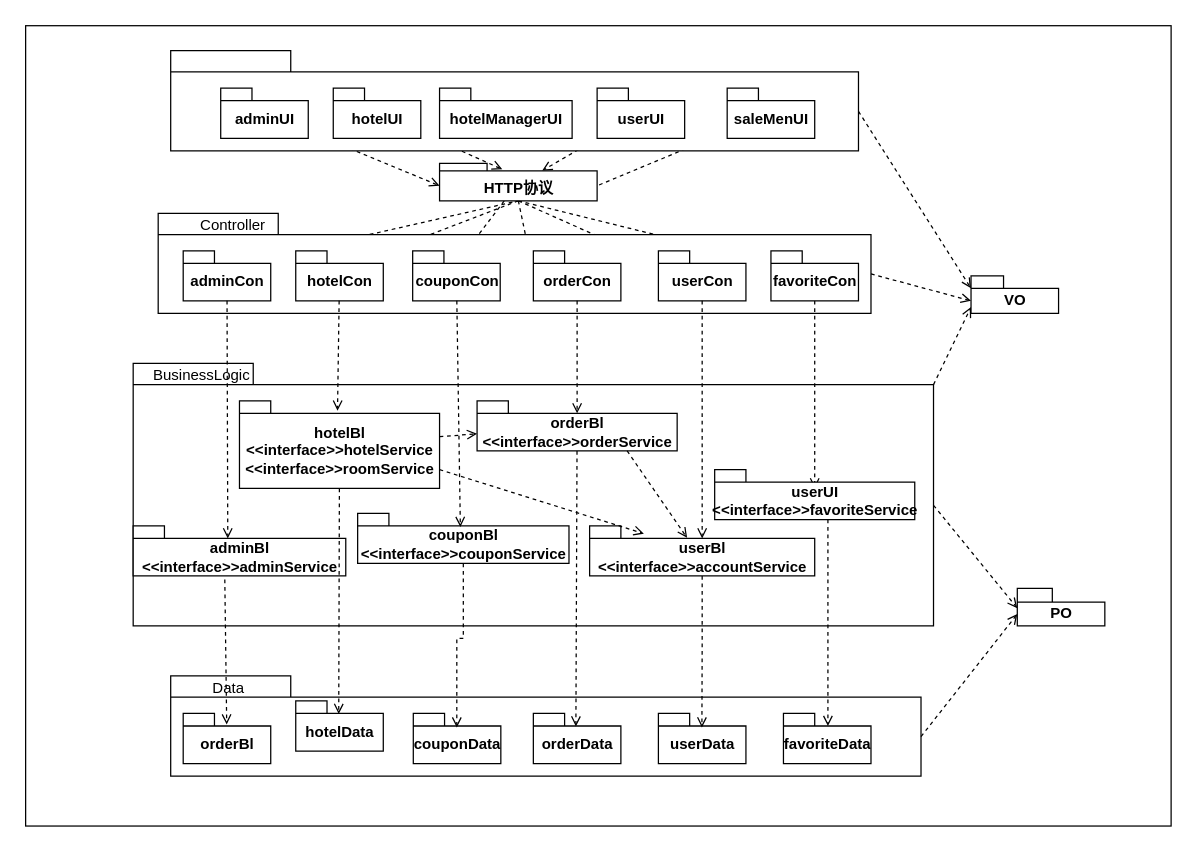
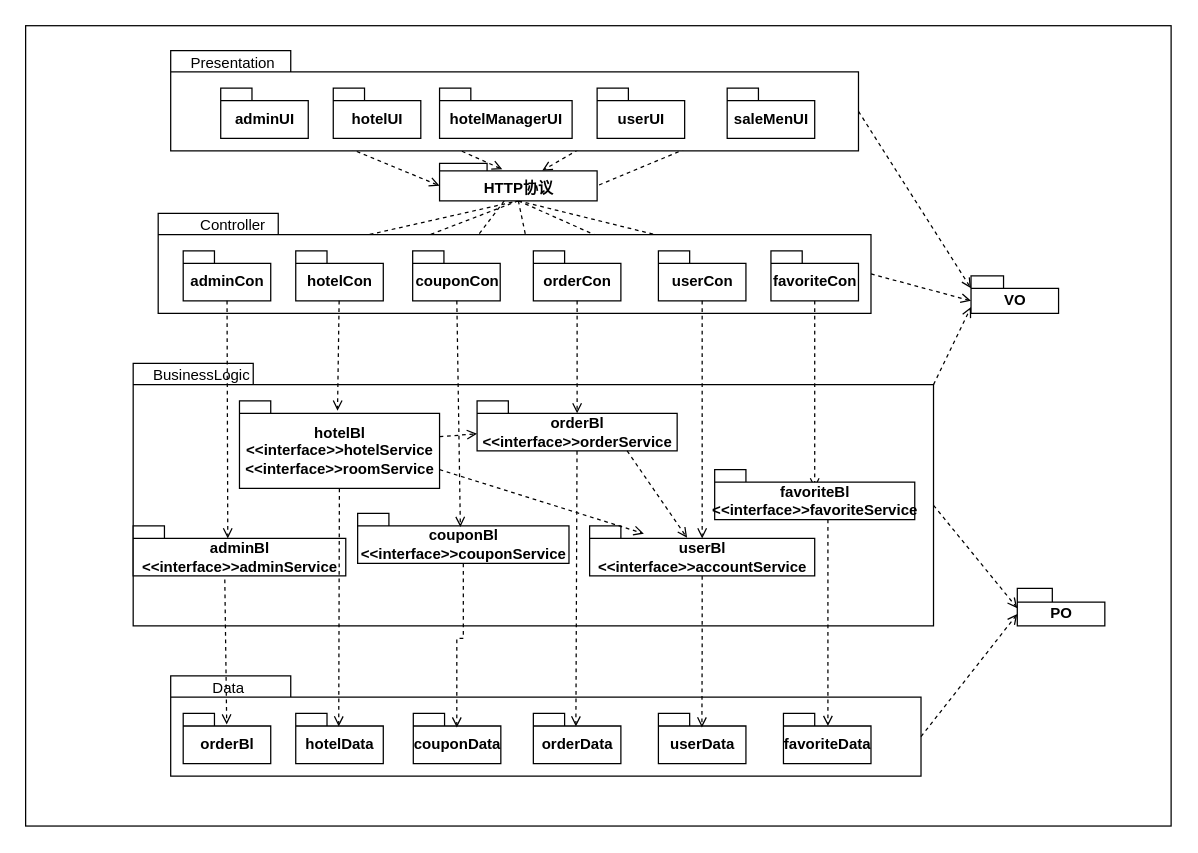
node "Presentation": added
node "userUI <<interface>>favoriteService": label "userUI <<interface>>favoriteService" -> "favoriteBl <<interface>>favoriteService"
node "hotelData": moved (339, 726) -> (339, 738)
